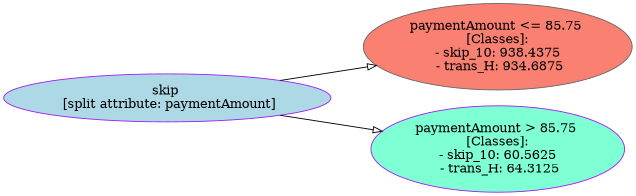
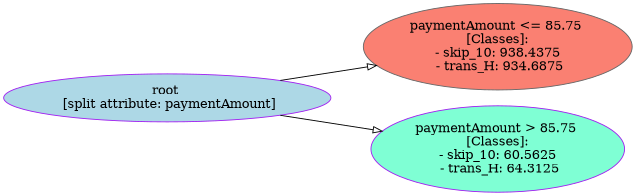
node "skip [split attribute: paymentAmount]": label "skip [split attribute: paymentAmount]" -> "root [split attribute: paymentAmount]"
